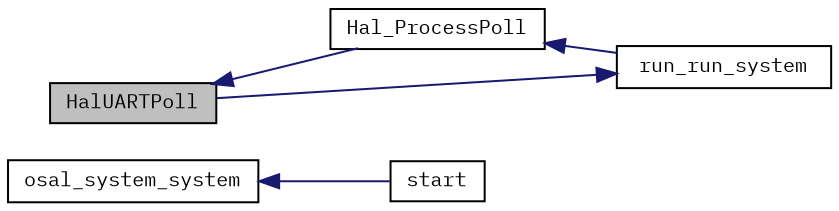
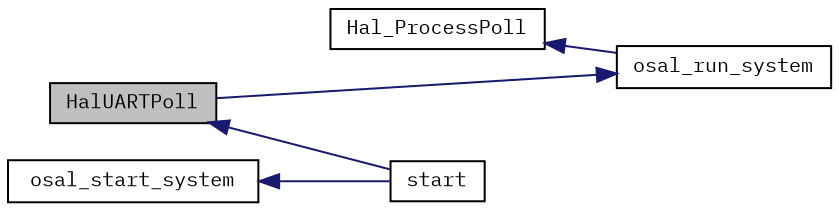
edge "Hal_ProcessPoll" -> "HalUARTPoll": now "start" -> "HalUARTPoll"
node "run_run_system": label "run_run_system" -> "osal_run_system"
node "osal_system_system": label "osal_system_system" -> "osal_start_system"
